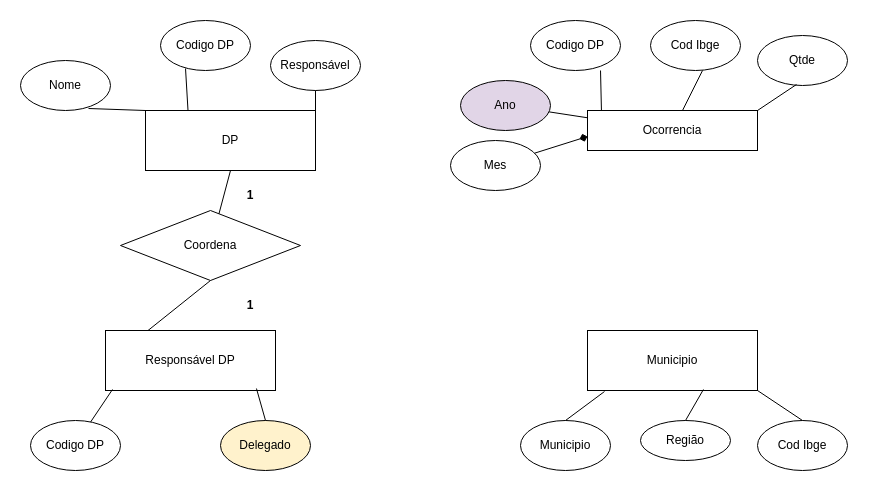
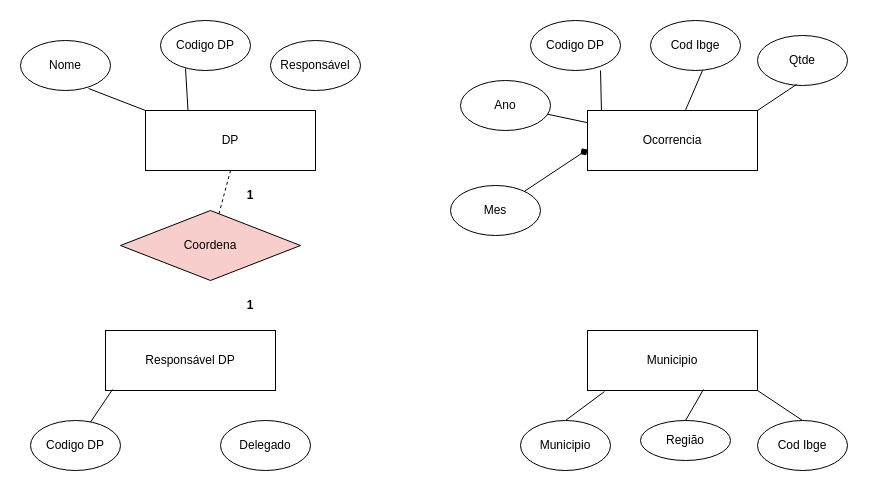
node "Nome": moved (66, 86) -> (66, 66)
edge "Responsável" -- "DP": removed
node "Ano": fillcolor #e1d5e7 -> #ffffff
node "Ocorrencia": size 170x40 -> 170x60
node "Mes": moved (496, 166) -> (496, 211)
edge "DP" -- "Coordena": style solid -> dashed
node "Coordena": fillcolor #ffffff -> #f8cecc
edge "Coordena" -- "Responsável DP": removed
edge "Responsável DP" -- "Delegado": removed
node "Delegado": fillcolor #fff2cc -> #ffffff
